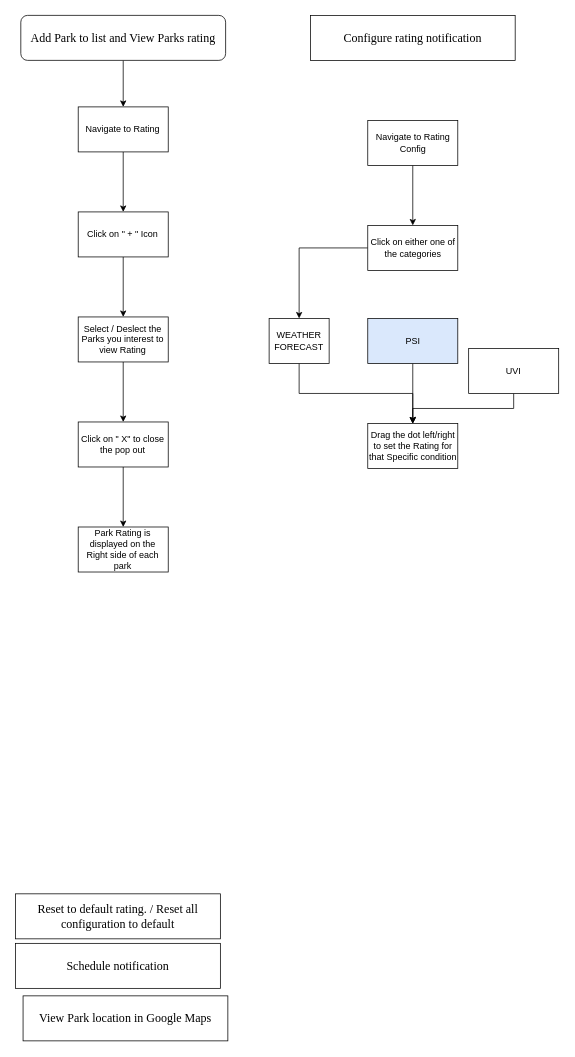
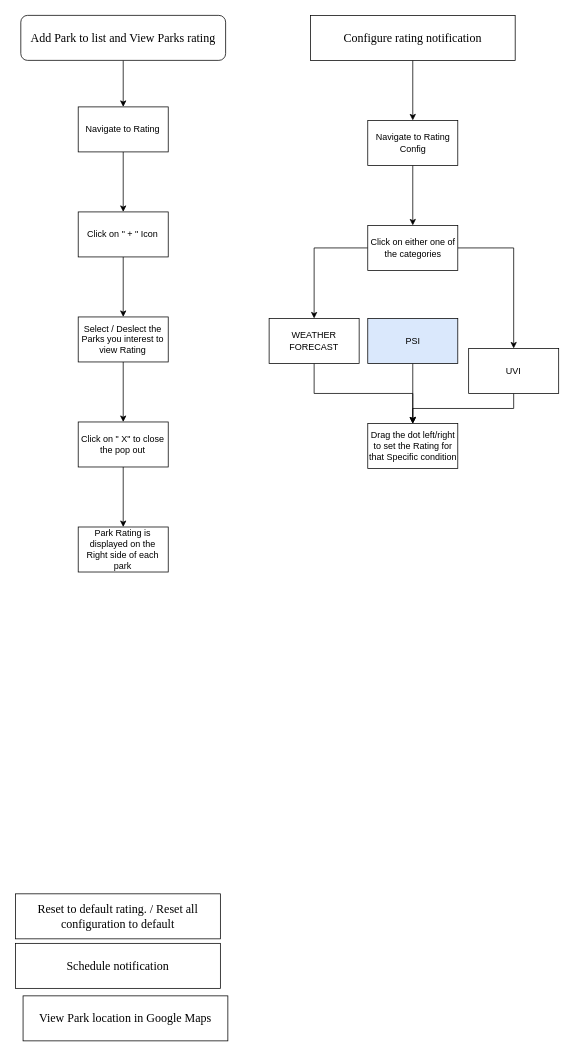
edge "Configure rating notification" -> "Navigate to Rating Config": added
edge "Click on either one of the categories" -> "UVI": added
node "WEATHER FORECAST": size 60x45 -> 90x45
